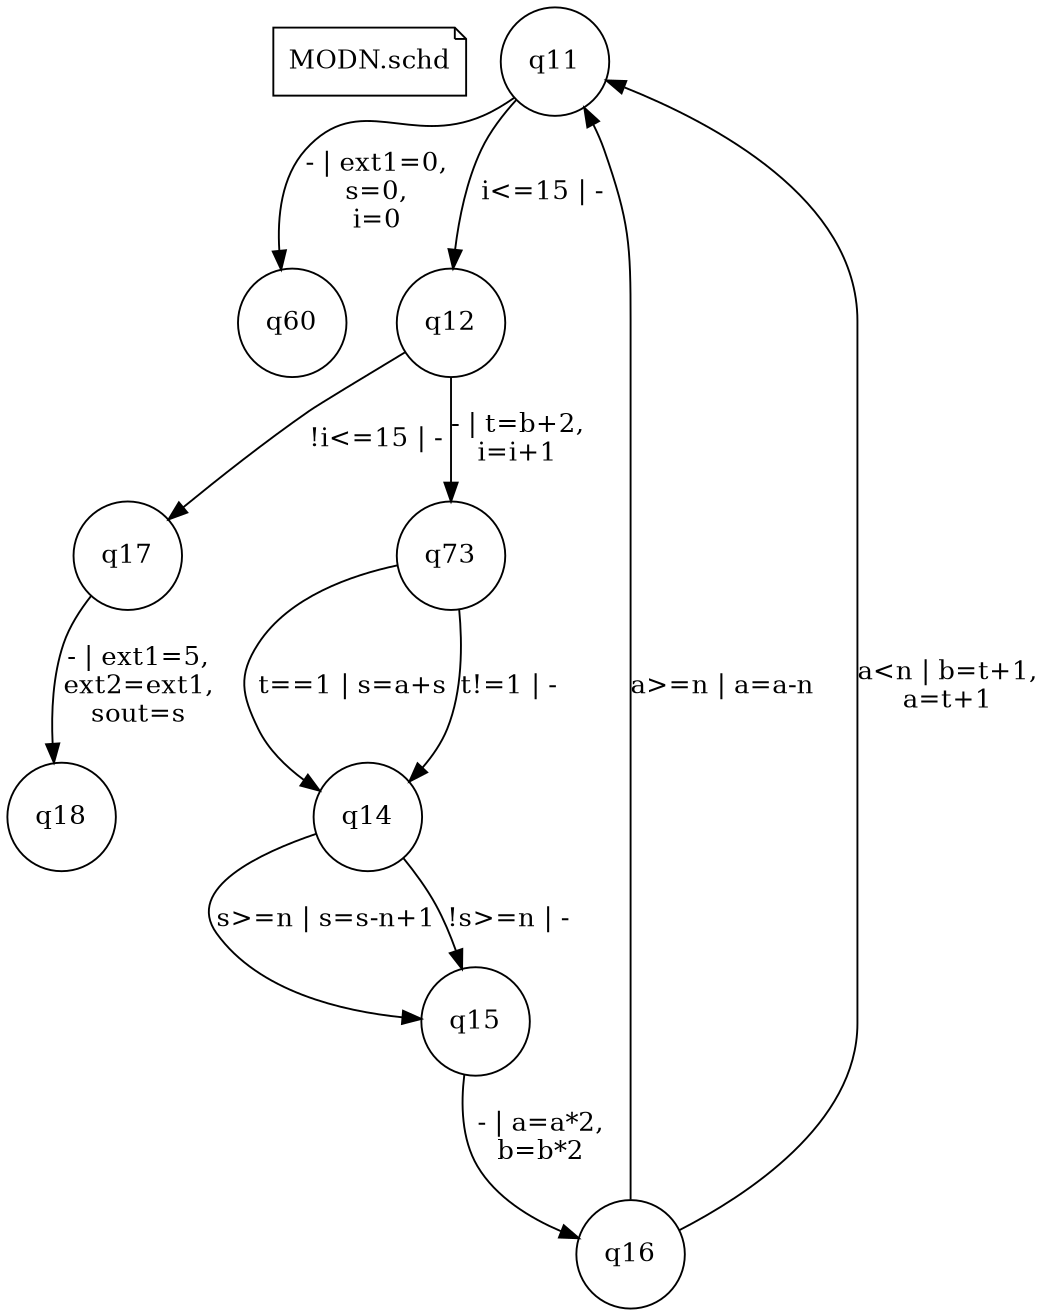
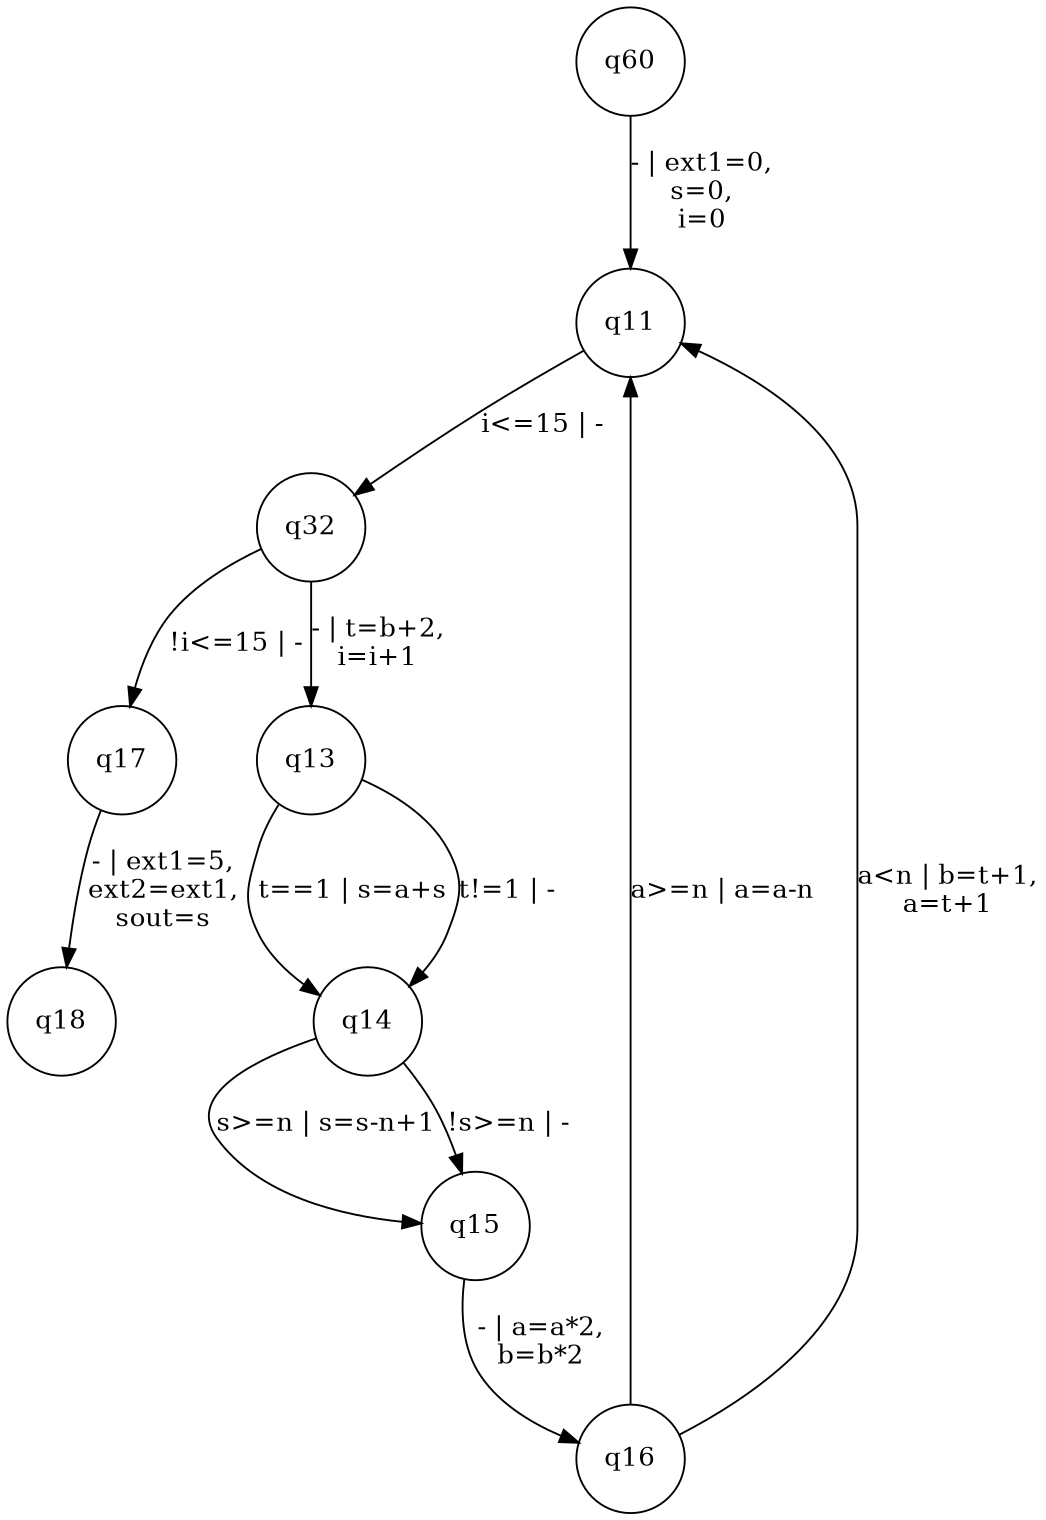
node "MODN.schd": removed
edge "q11" -> "q60": reversed
node "q12": label "q12" -> "q32"
node "q73": label "q73" -> "q13"
